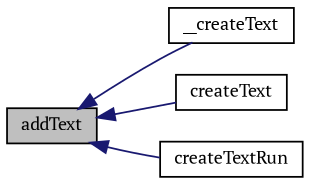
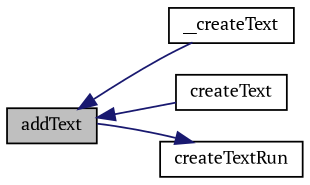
edge "createTextRun" -> "addText": reversed
